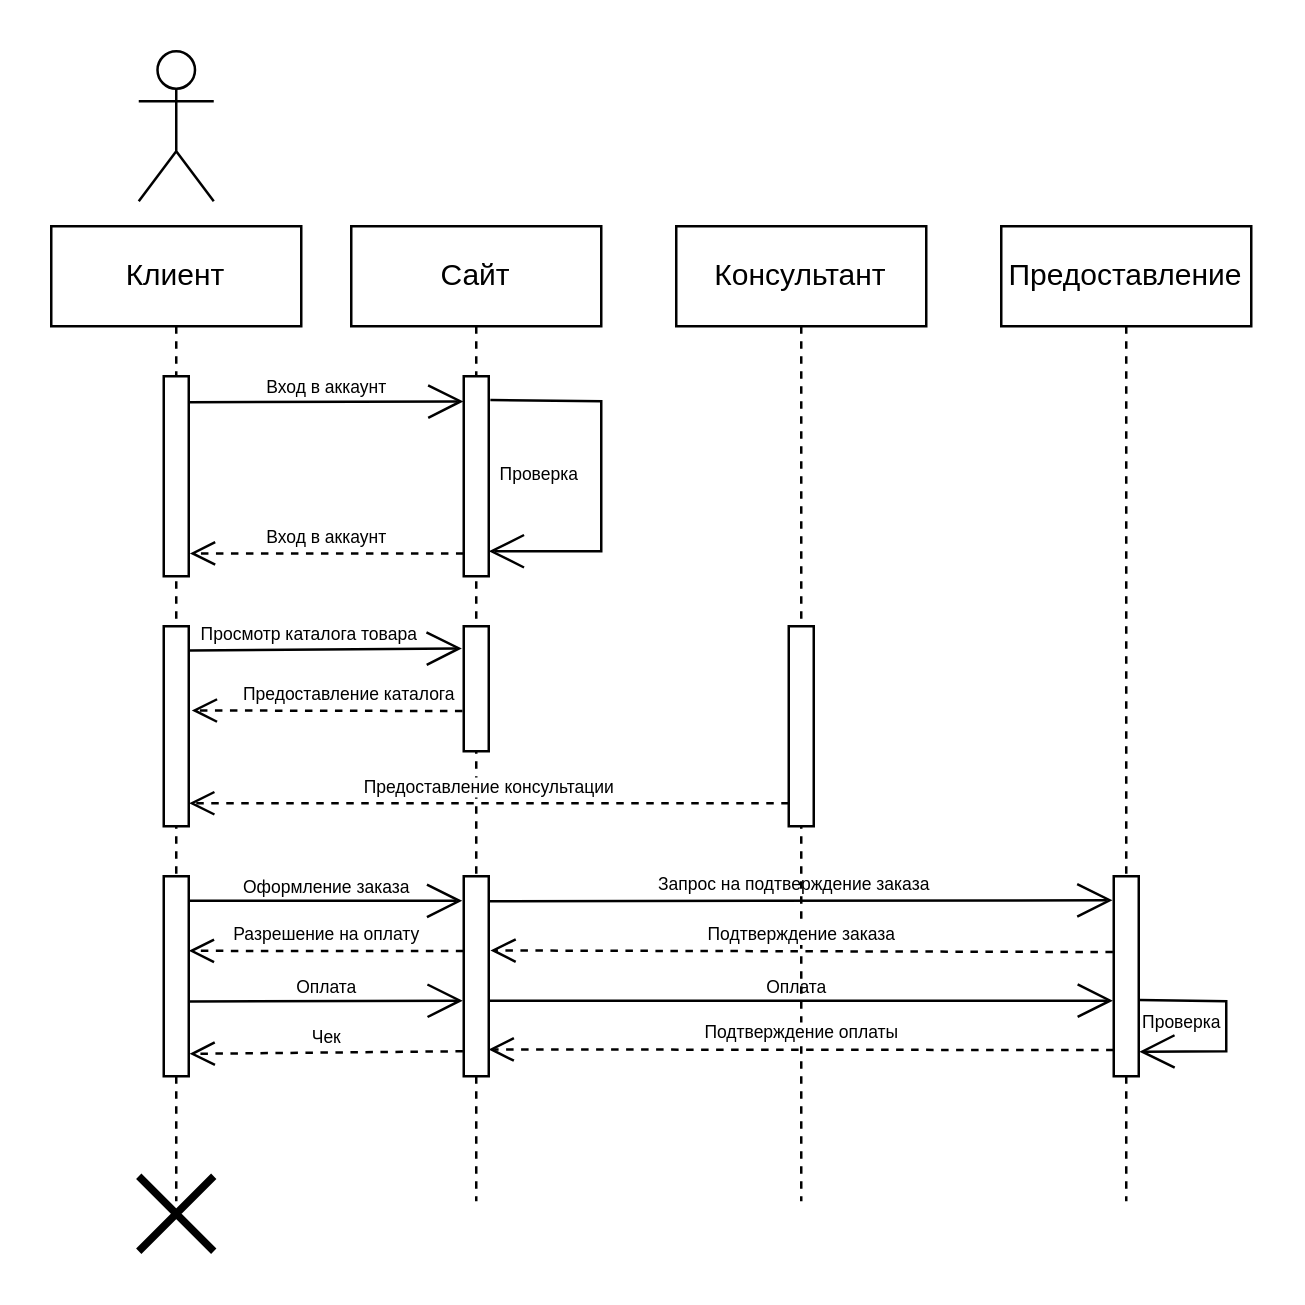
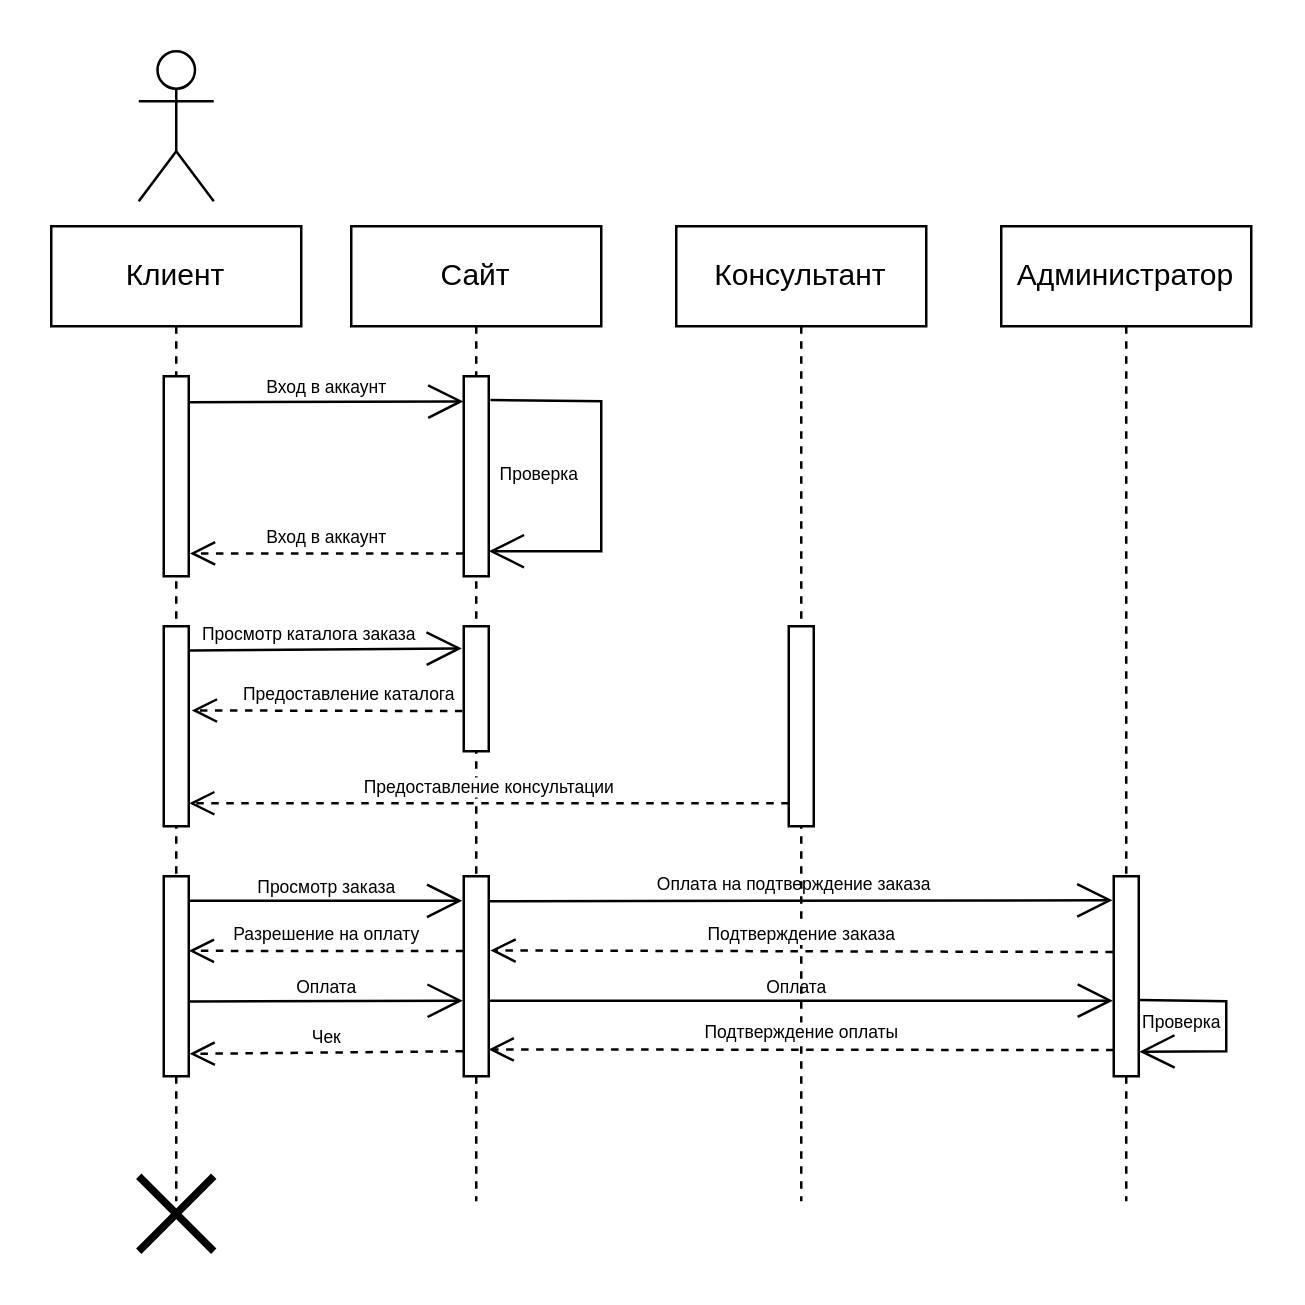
node "Предоставление": label "Предоставление" -> "Администратор"
node "Просмотр каталога товара": label "Просмотр каталога товара" -> "Просмотр каталога заказа"
node "Запрос на подтверждение заказа": label "Запрос на подтверждение заказа" -> "Оплата на подтверждение заказа"
node "Оформление заказа": label "Оформление заказа" -> "Просмотр заказа"
